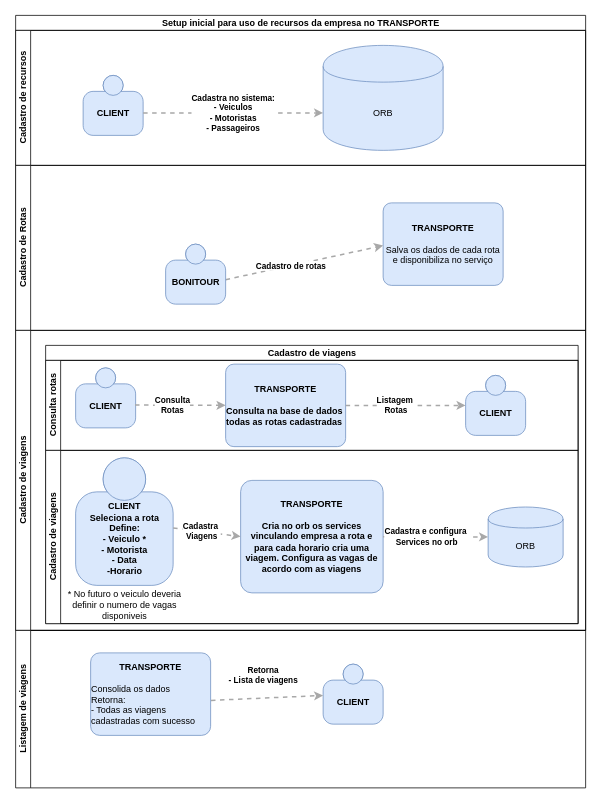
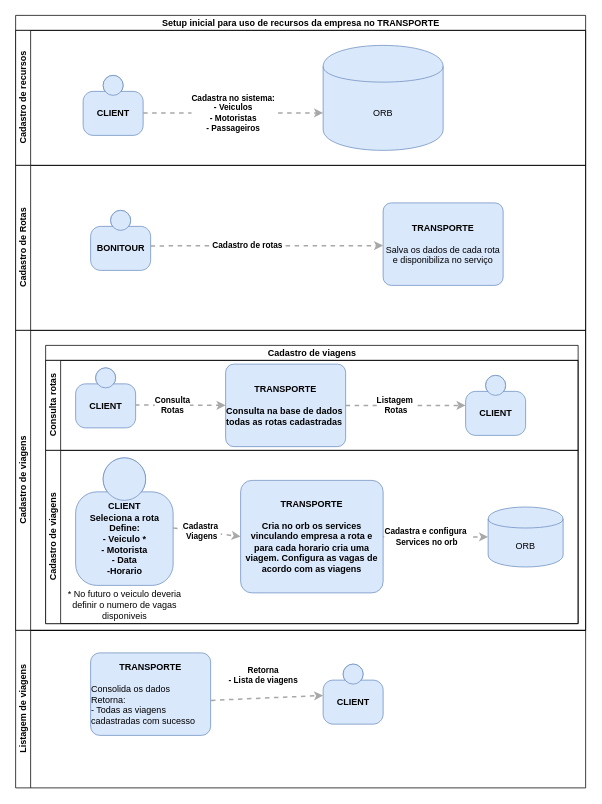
node "BONITOUR": moved (195, 274) -> (120, 240)
